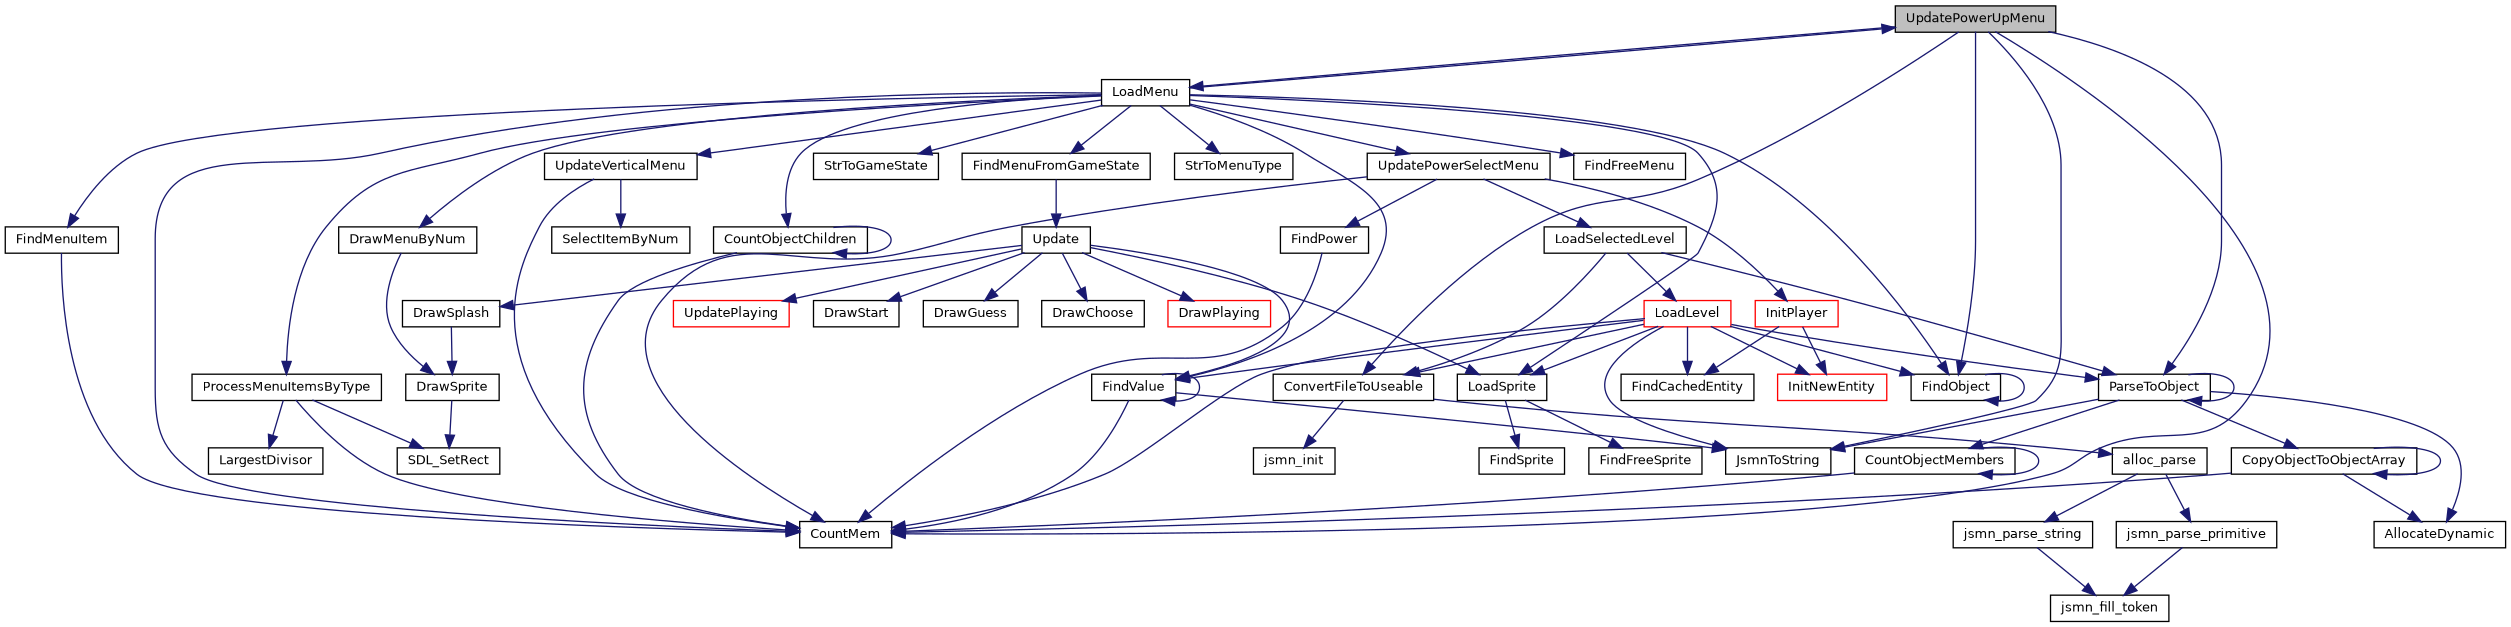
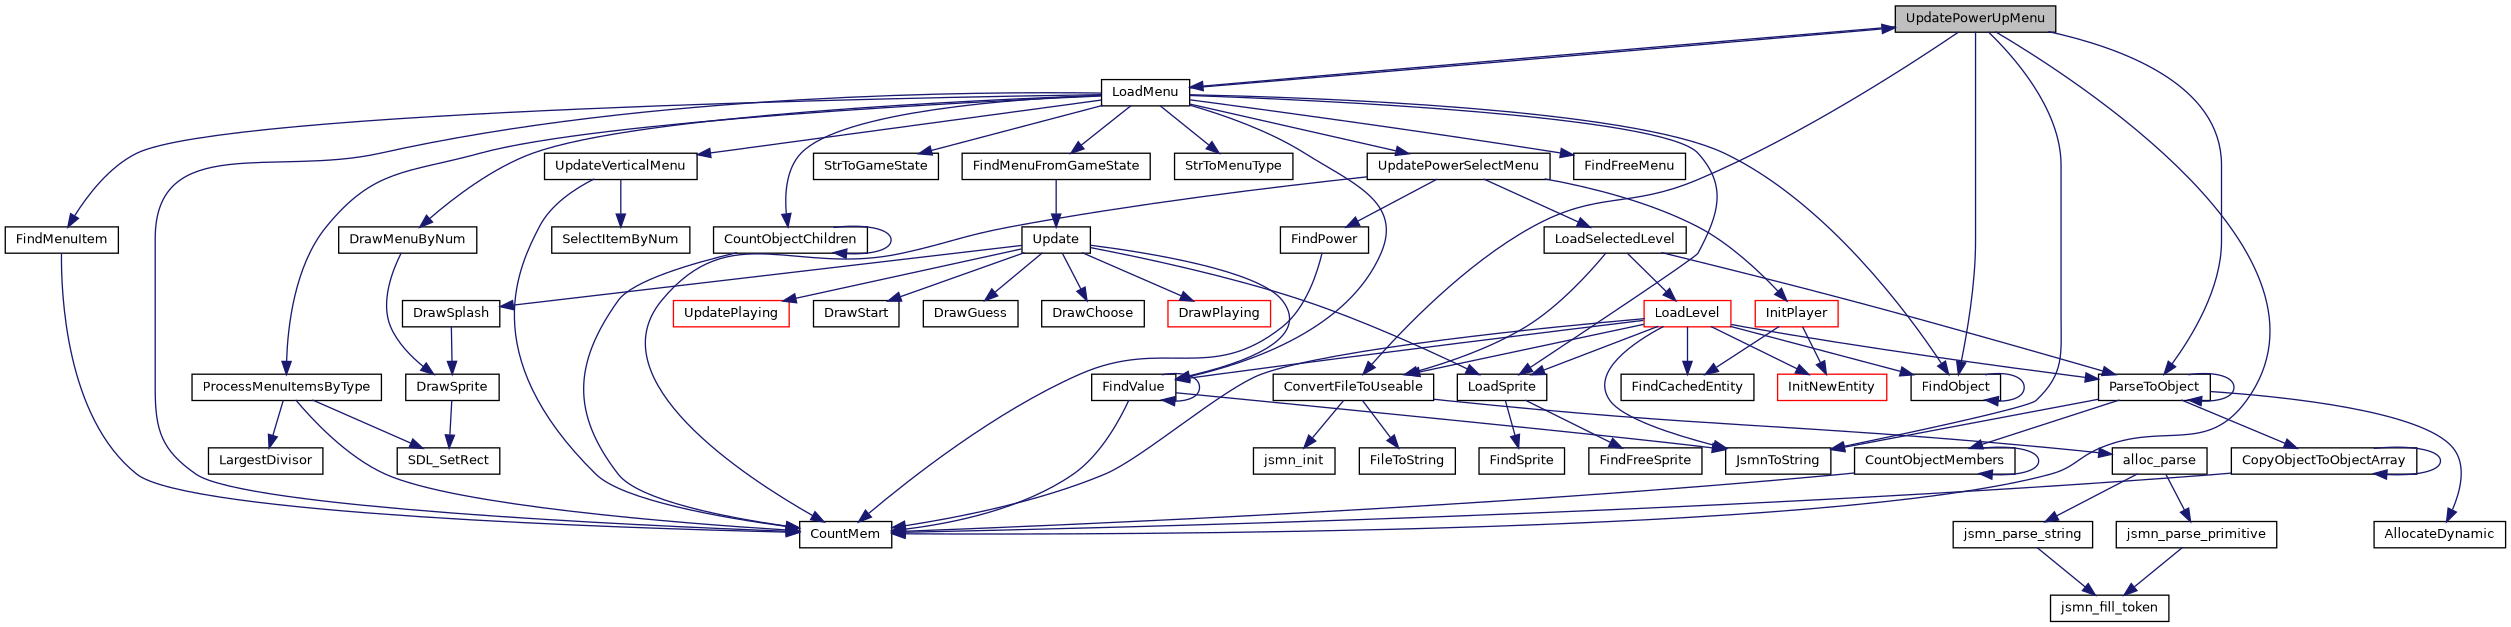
node "FileToString": added
edge "CopyObjectToObjectArray" -> "AllocateDynamic": removed
